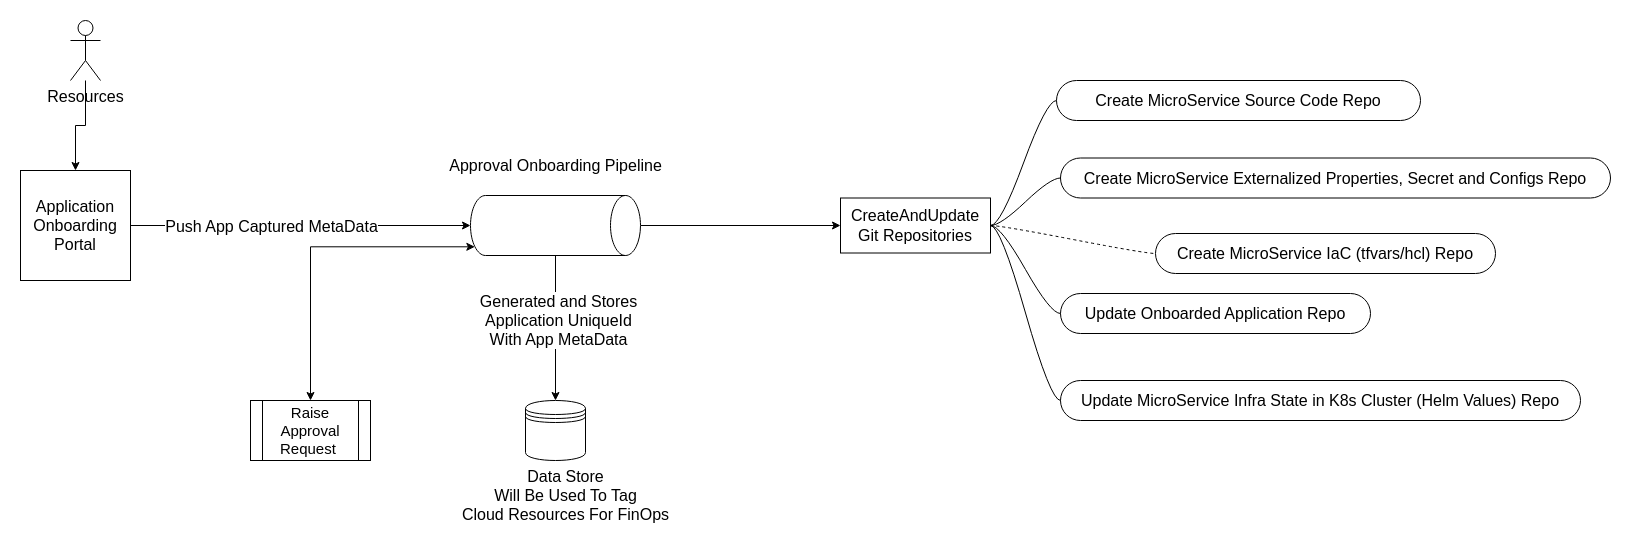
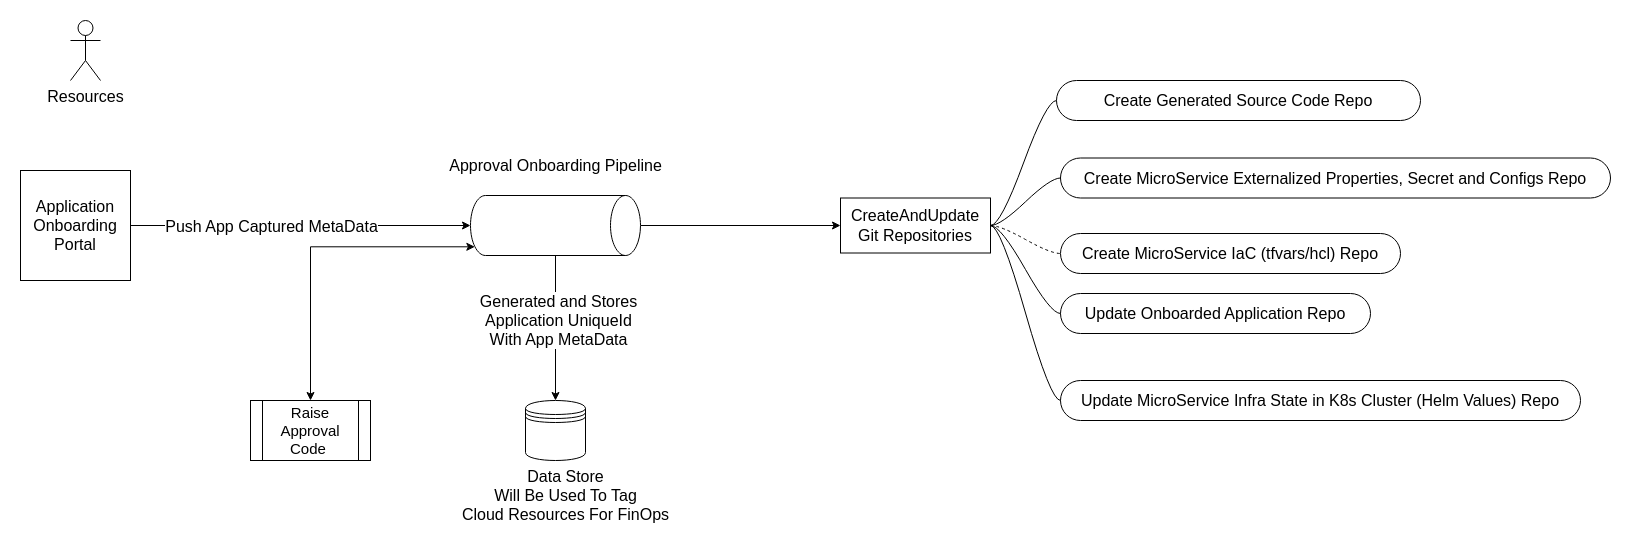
node "Create MicroService Source Code Repo": label "Create MicroService Source Code Repo" -> "Create Generated Source Code Repo"
edge "Resources" -> "Application Onboarding Portal": removed
node "Create MicroService IaC (tfvars/hcl) Repo": moved (1326, 254) -> (1231, 254)
node "Raise Approval Request": label "Raise Approval Request" -> "Raise Approval Code"
